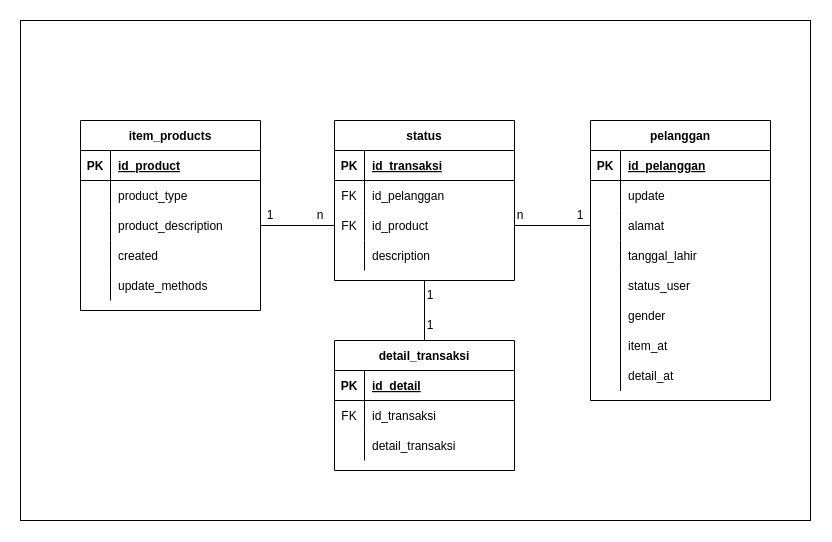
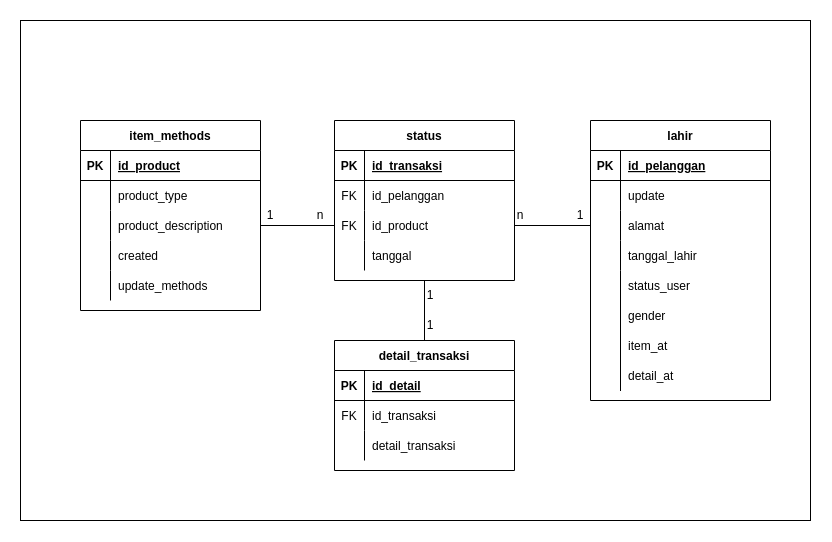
node "item_products": label "item_products" -> "item_methods"
node "pelanggan": label "pelanggan" -> "lahir"
node "description": label "description" -> "tanggal"
